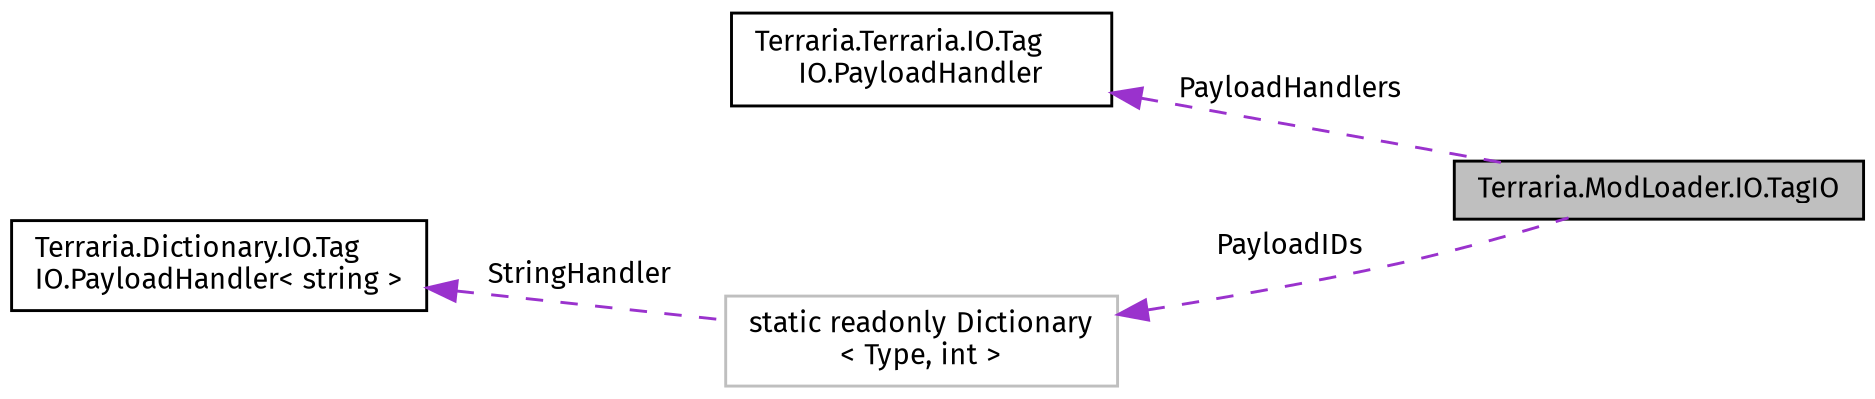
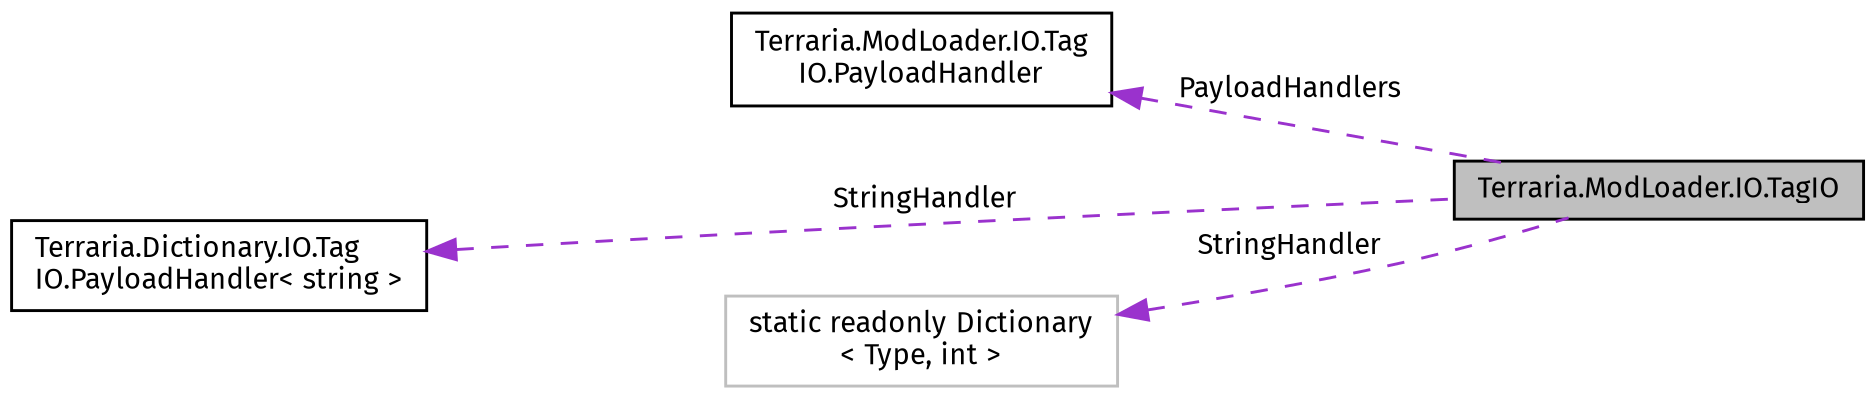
node "Terraria.Terraria.IO.Tag IO.PayloadHandler": label "Terraria.Terraria.IO.Tag IO.PayloadHandler" -> "Terraria.ModLoader.IO.Tag IO.PayloadHandler"
edge "Terraria.ModLoader.IO.TagIO" -> "static readonly Dictionary < Type, int >": label " PayloadIDs" -> " StringHandler"
edge "static readonly Dictionary < Type, int >" -> "Terraria.Dictionary.IO.Tag IO.PayloadHandler< string >": now "Terraria.ModLoader.IO.TagIO" -> "Terraria.Dictionary.IO.Tag IO.PayloadHandler< string >"
